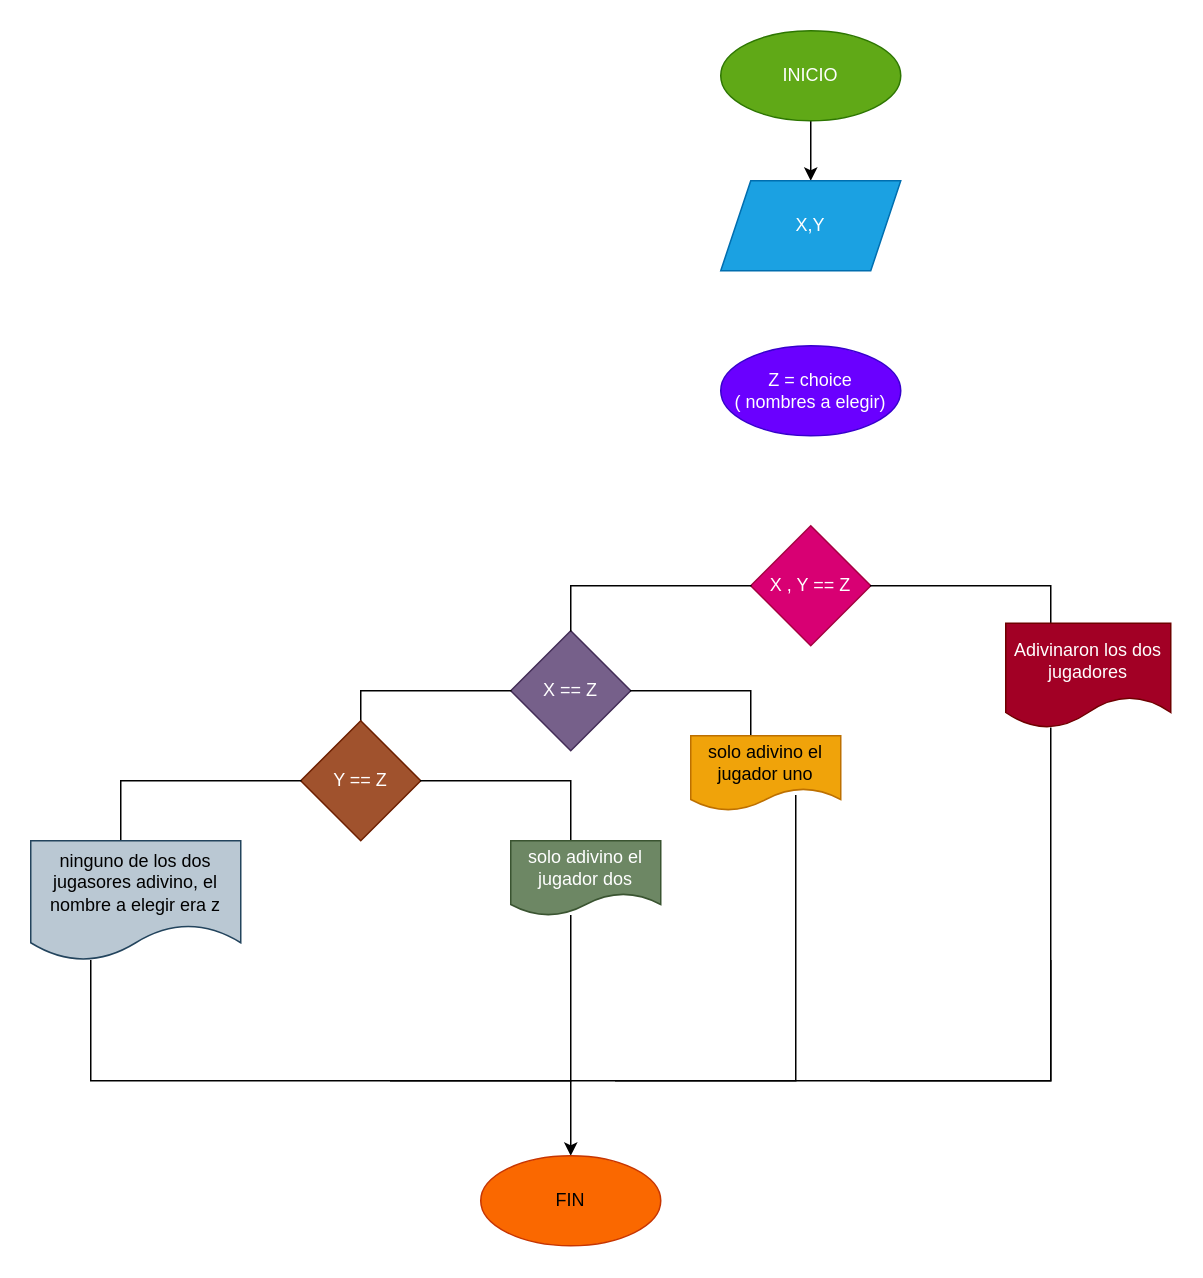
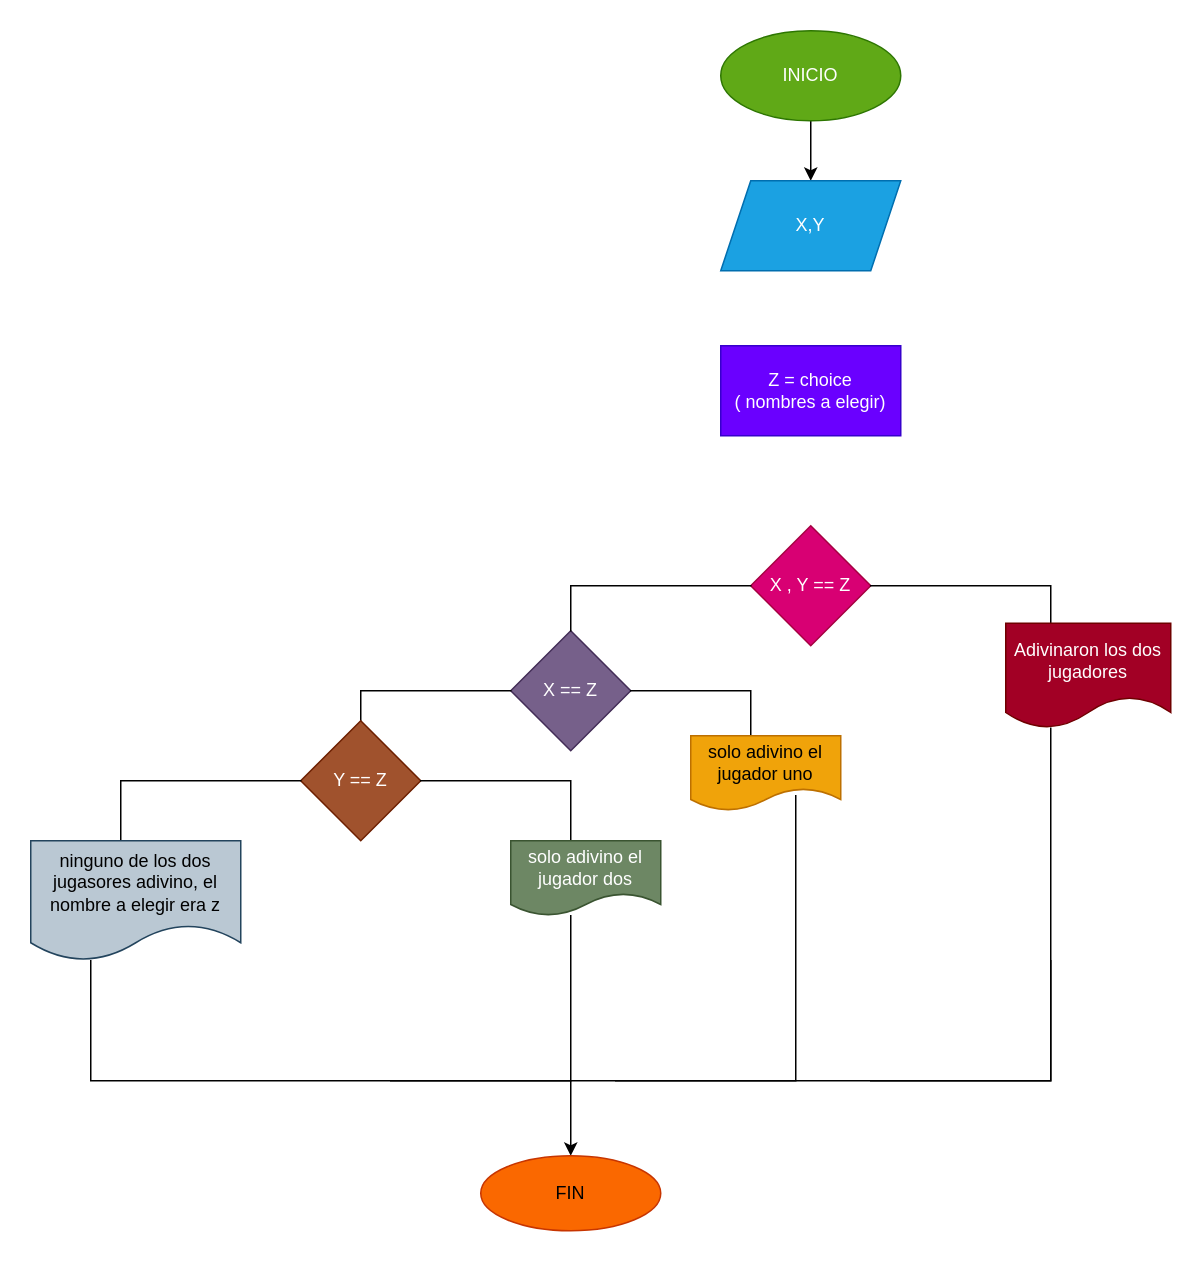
node "Z = choice ( nombres a elegir)": shape ellipse -> rectangle
node "FIN": size 180x90 -> 180x75
